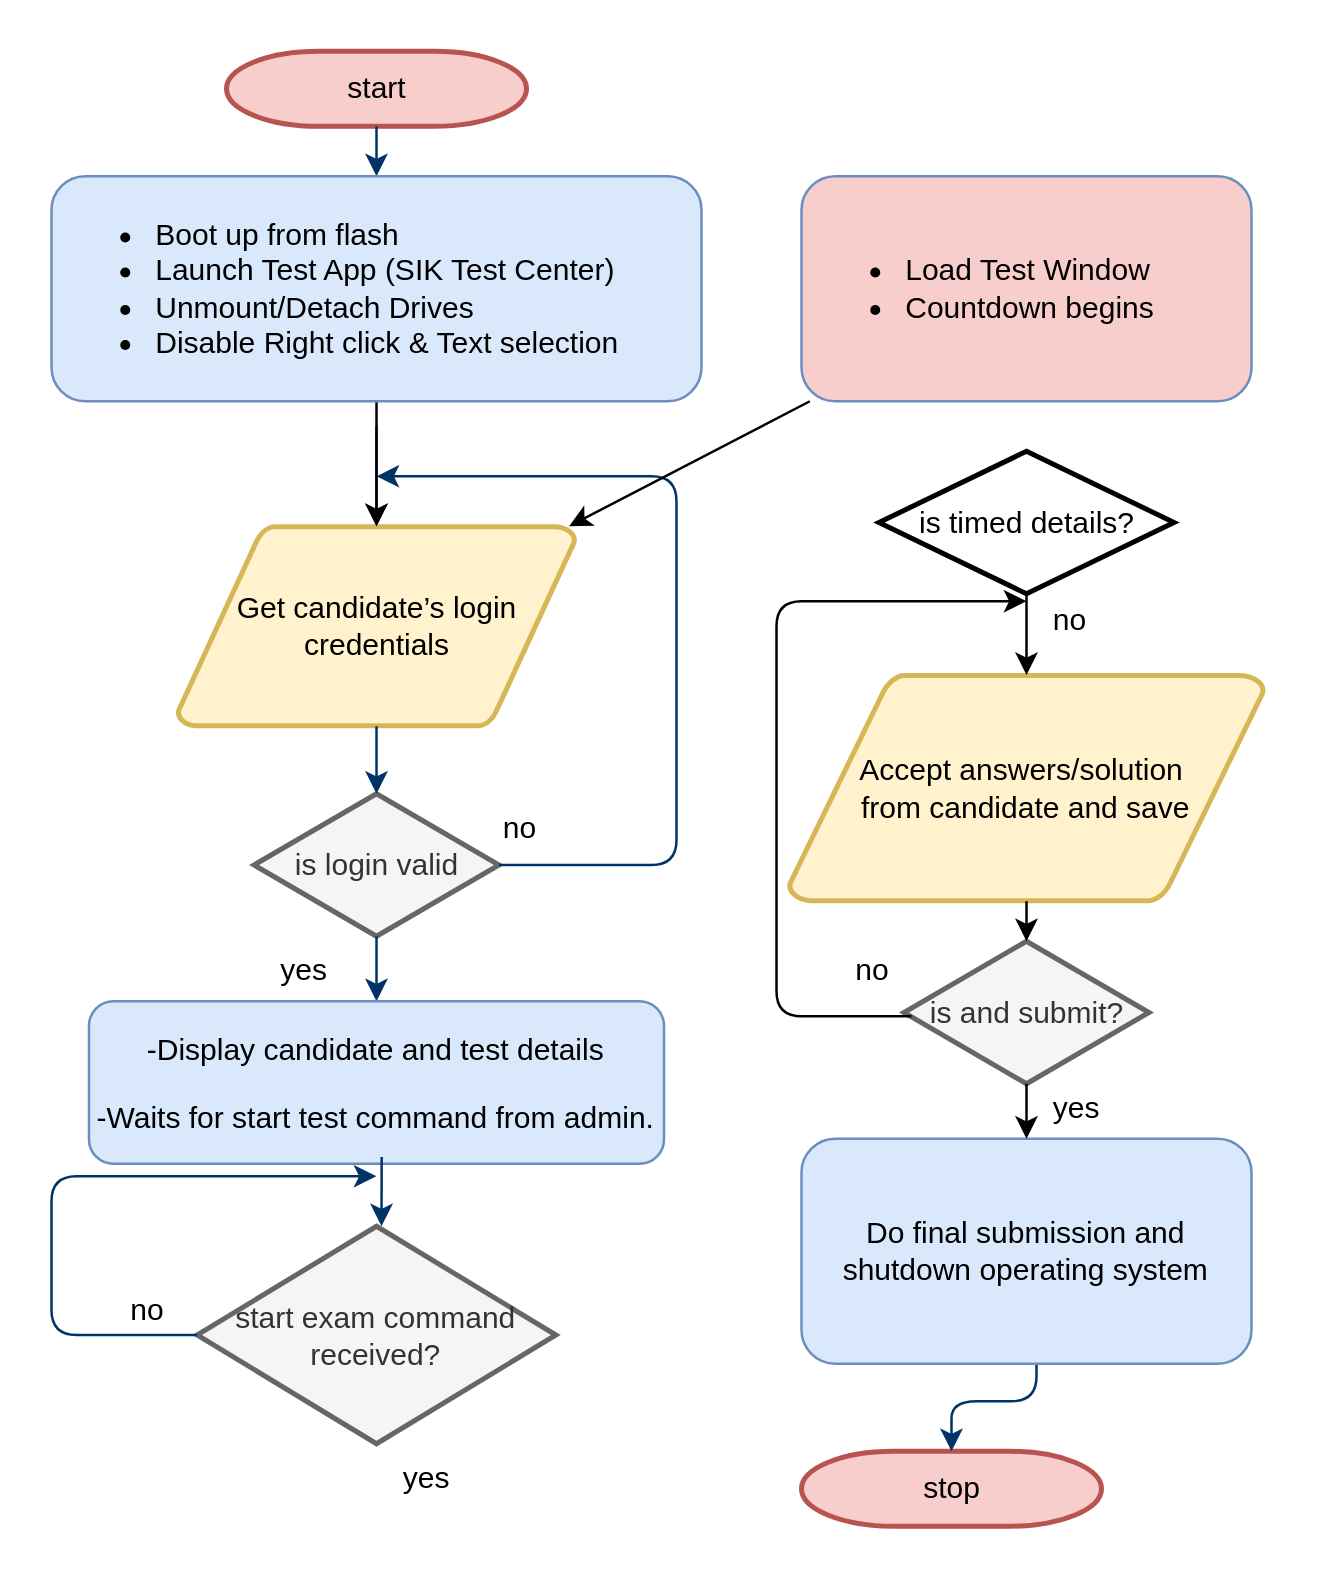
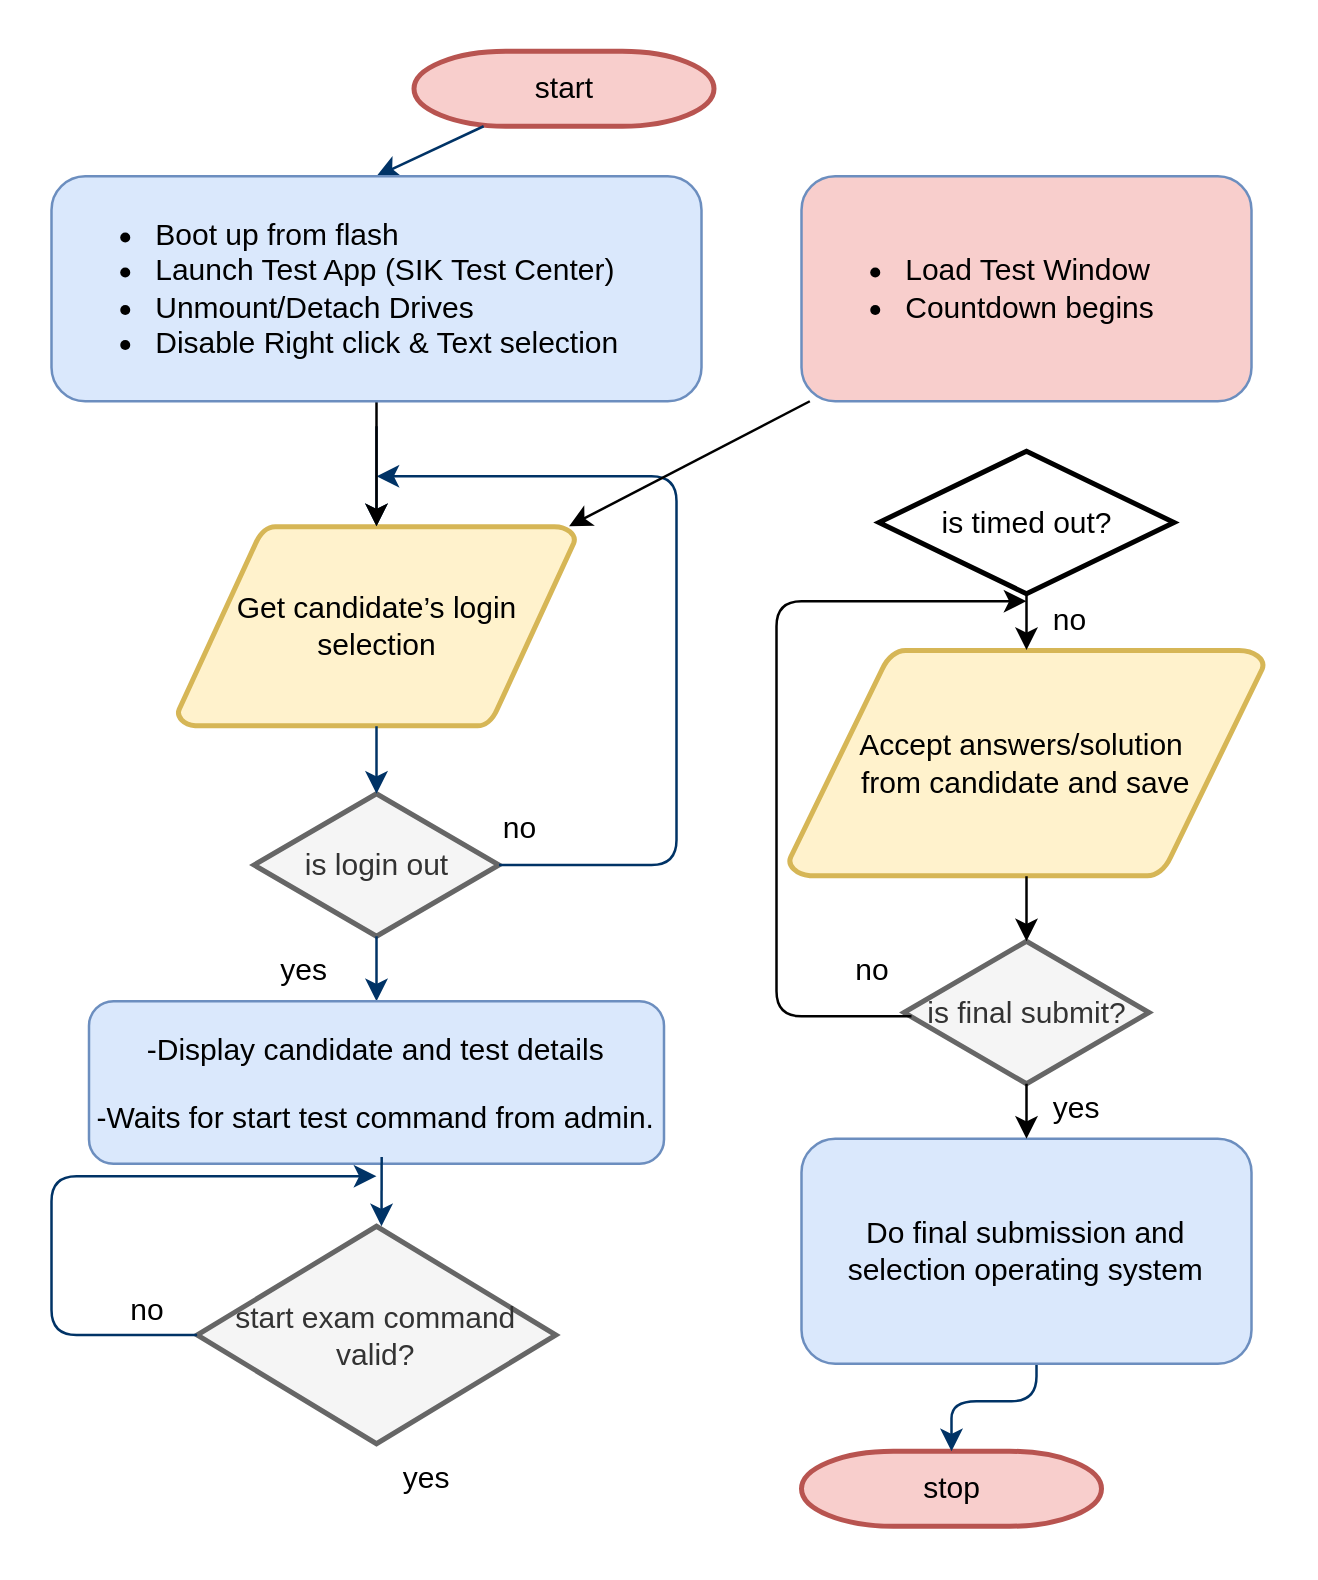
node "start": moved (376, 89) -> (564, 89)
node "is timed details?": label "is timed details?" -> "is timed out?"
node "Get candidate’s login credentials": label "Get candidate’s login credentials" -> "Get candidate’s login selection"
node "Accept answers/solution from candidate and save": moved (1026, 788) -> (1026, 763)
node "is login valid": label "is login valid" -> "is login out"
node "is and submit?": label "is and submit?" -> "is final submit?"
node "Do final submission and shutdown operating system": label "Do final submission and shutdown operating system" -> "Do final submission and selection operating system"
node "start exam command received?": label "start exam command received?" -> "start exam command valid?"
